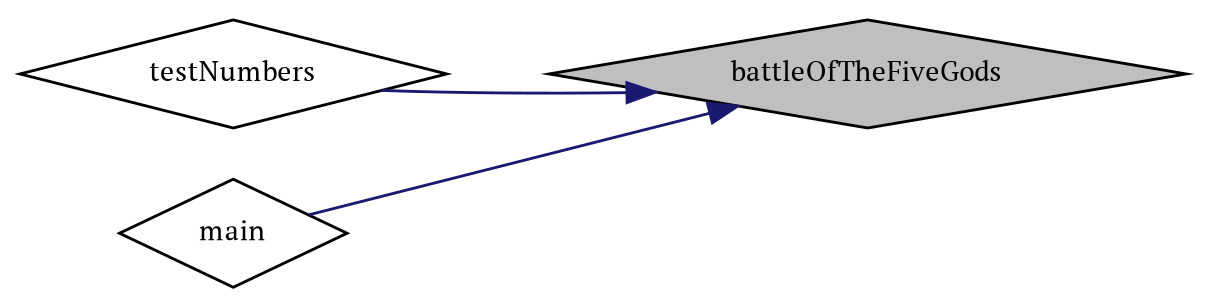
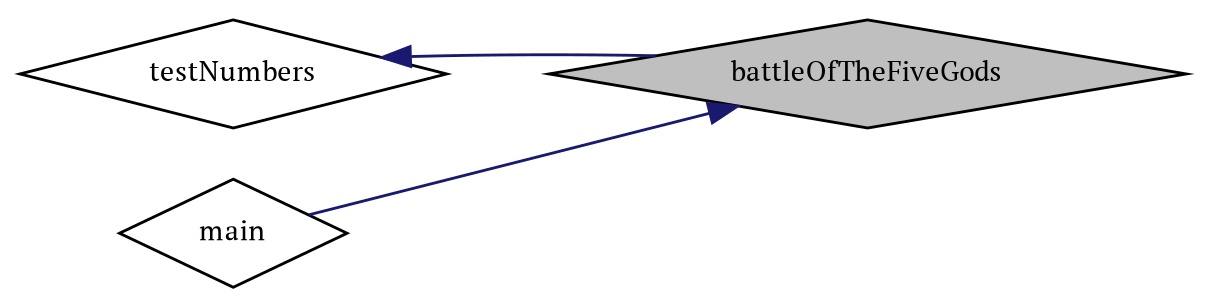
edge "testNumbers" -> "battleOfTheFiveGods": reversed
